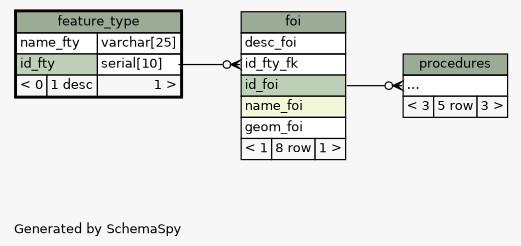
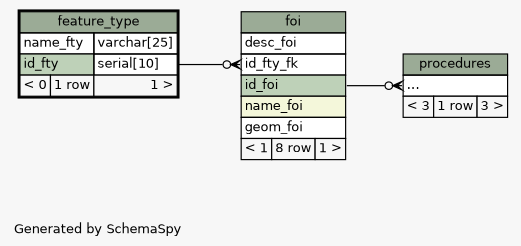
node "feature_type": text "1 desc" -> "1 row"
node "procedures": text "5 row" -> "1 row"
